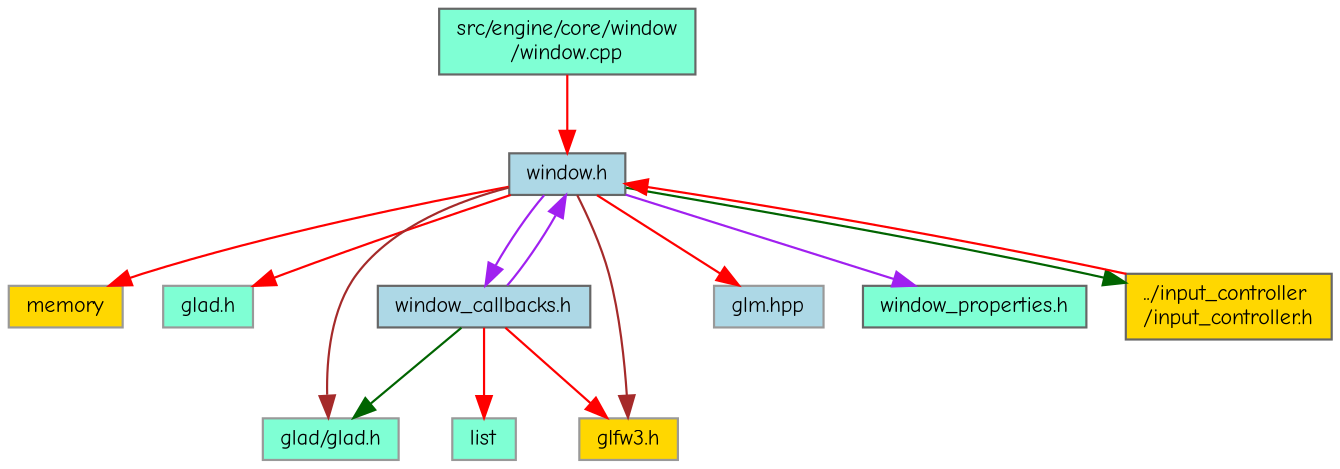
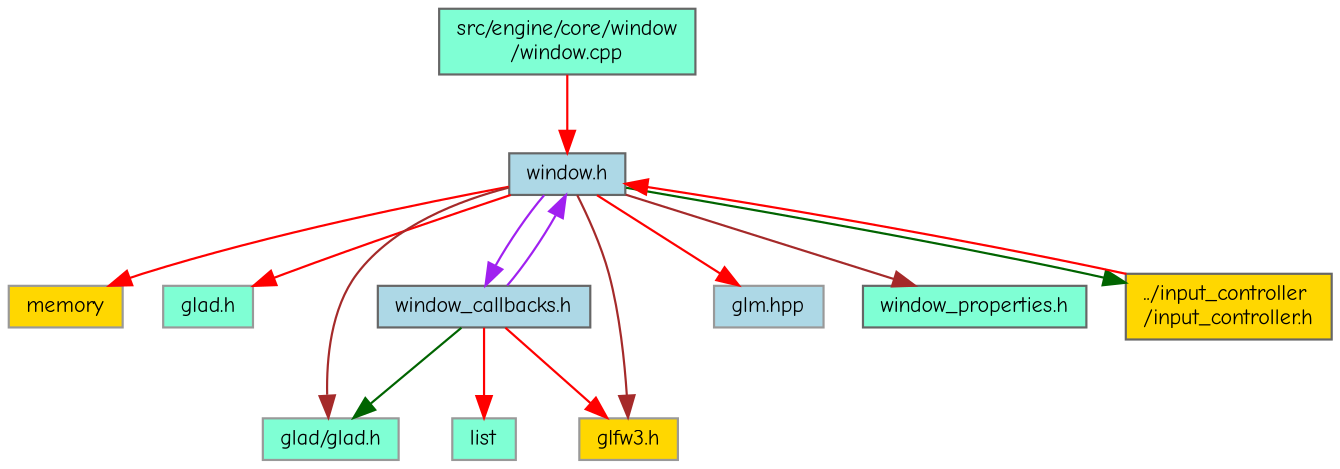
edge "window.h" -> "window_properties.h": color purple -> brown
